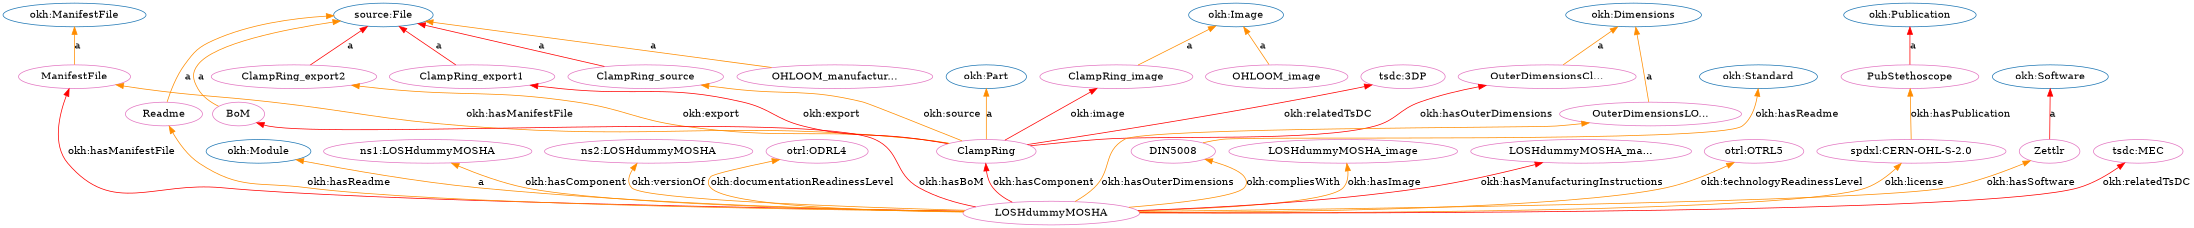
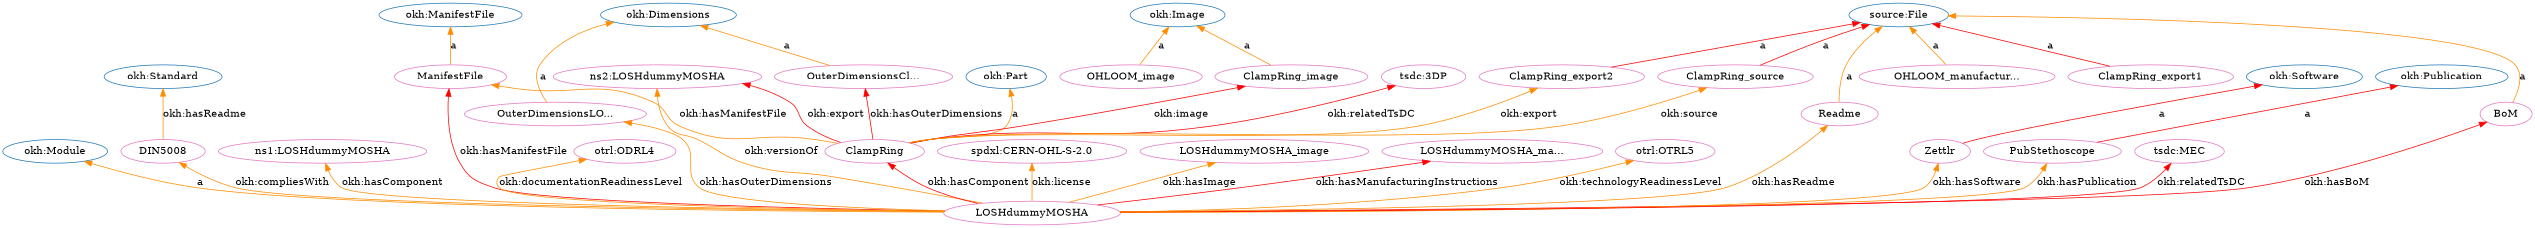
edge "ClampRing" -> "ClampRing_export1": now "ClampRing" -> "ns2:LOSHdummyMOSHA"
edge "spdxl:CERN-OHL-S-2.0" -> "PubStethoscope": now "LOSHdummyMOSHA" -> "PubStethoscope"
